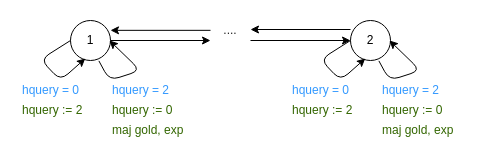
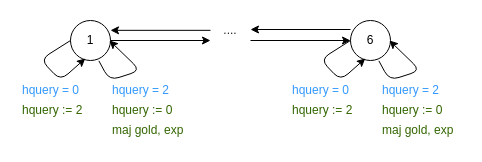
node "2": label "2" -> "6"
